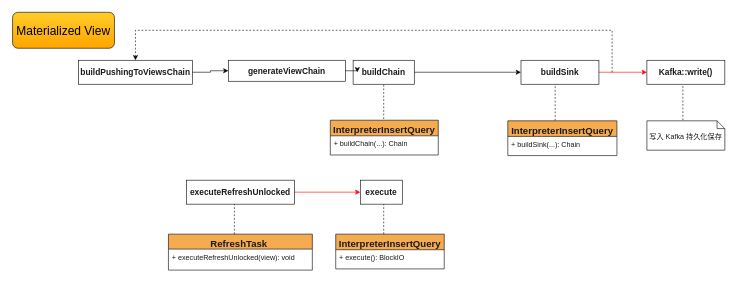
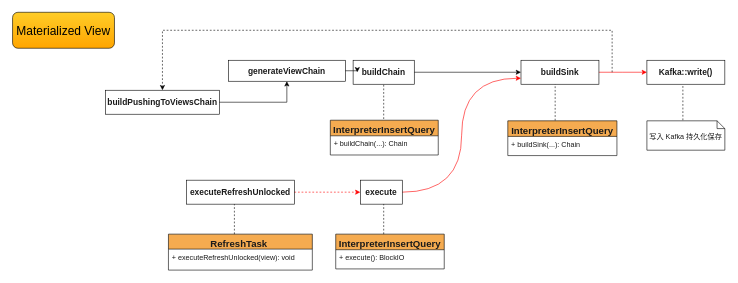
node "buildPushingToViewsChain": moved (135, 72) -> (162, 102)
edge "execute" -> "buildSink": added
edge "executeRefreshUnlocked" -> "execute": style solid -> dashed
